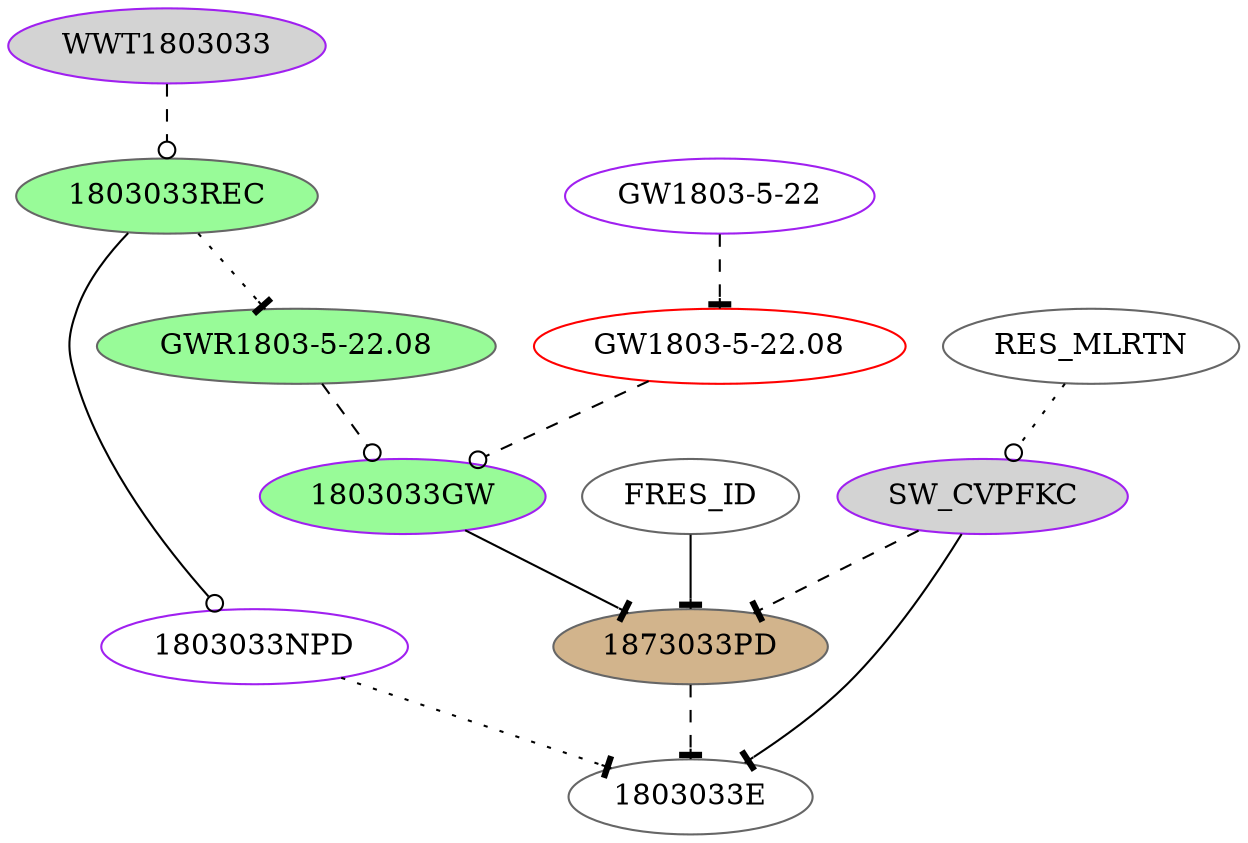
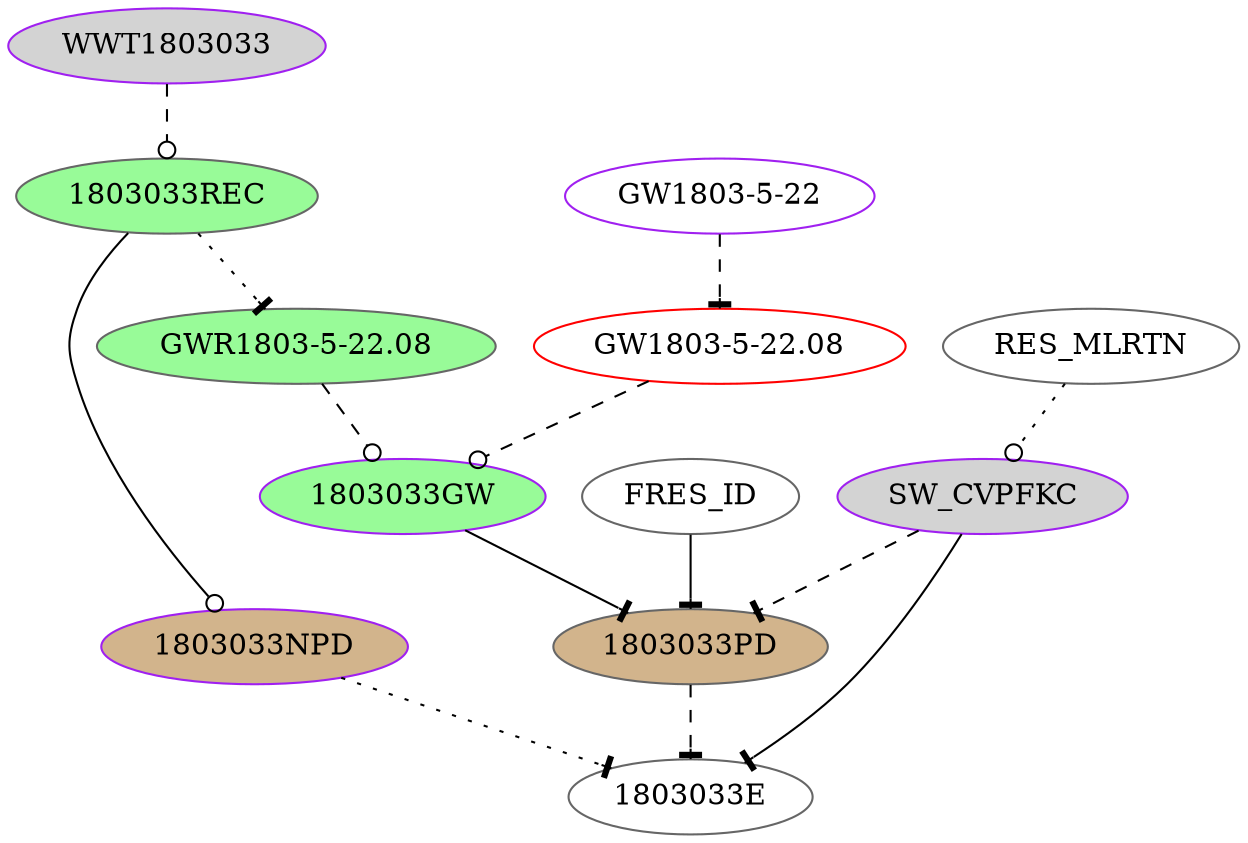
node "1803033NPD": fillcolor white -> tan
node "1873033PD": label "1873033PD" -> "1803033PD"
